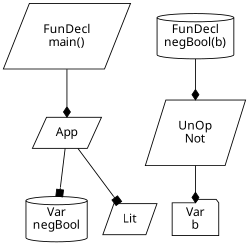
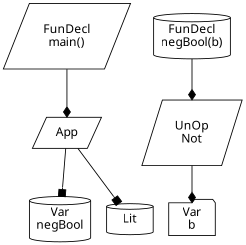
node "Lit": shape parallelogram -> cylinder
